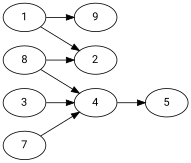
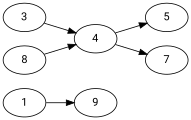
node "2": removed
edge "7" -> "4": reversed
